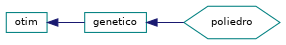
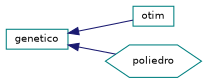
edge "genetico" -> "otim": reversed
